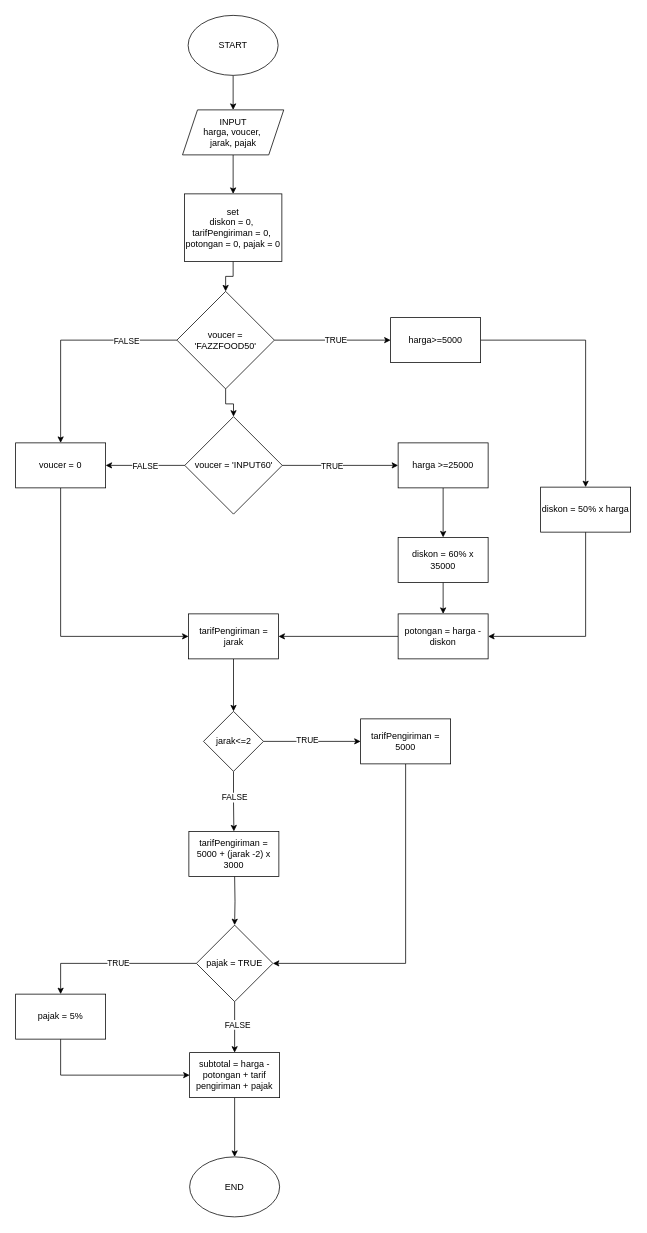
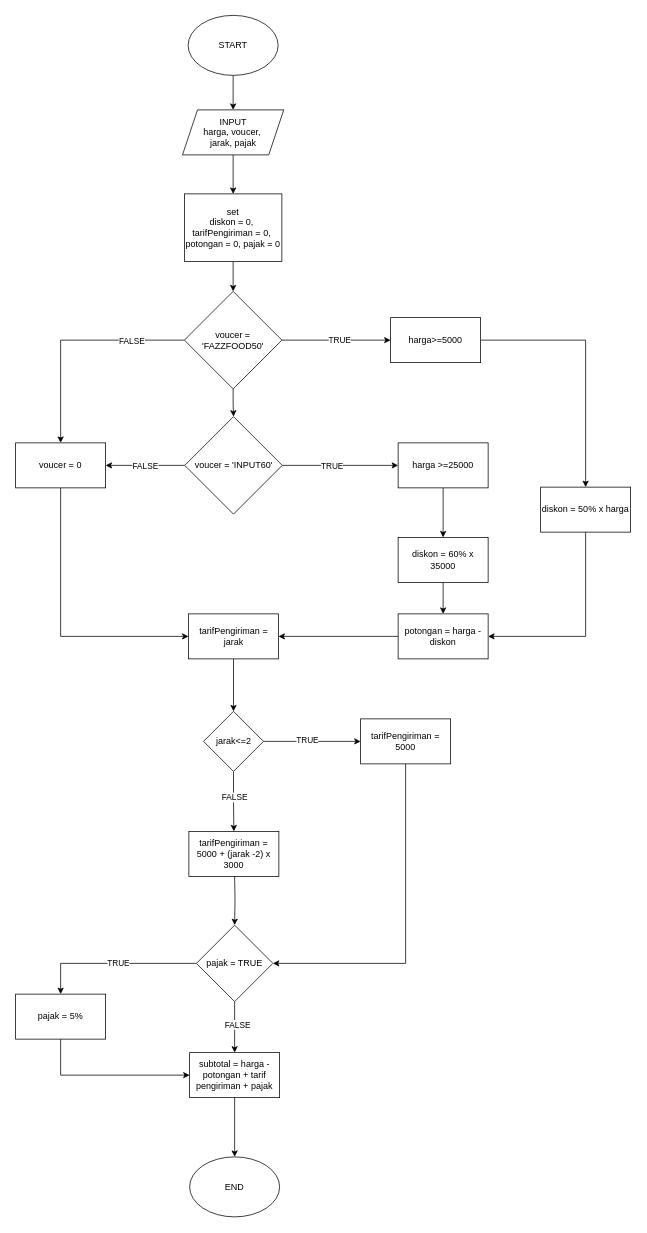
node "voucer = 'FAZZFOOD50'": moved (225, 340) -> (233, 340)
